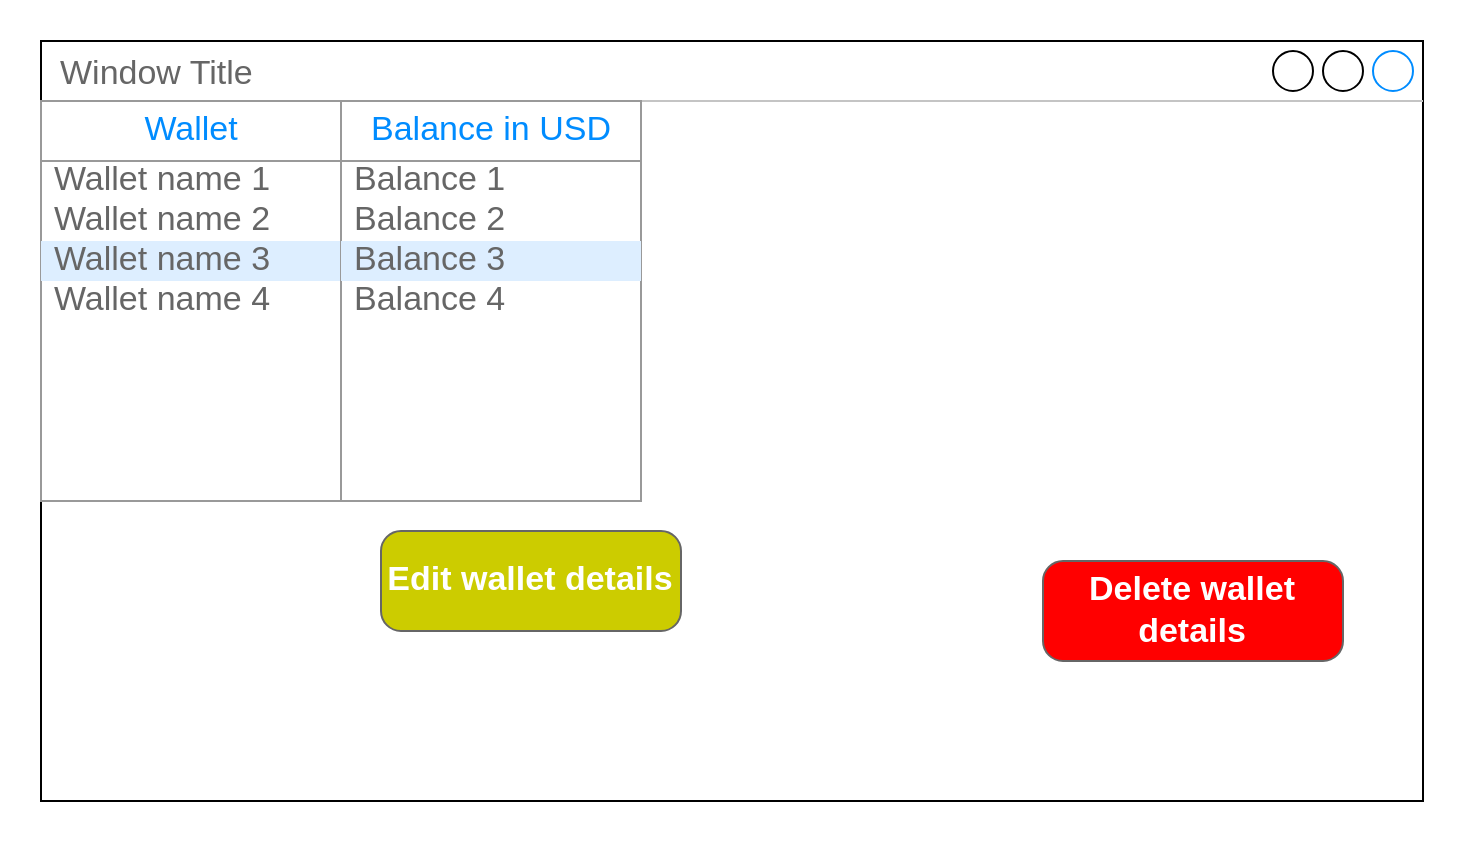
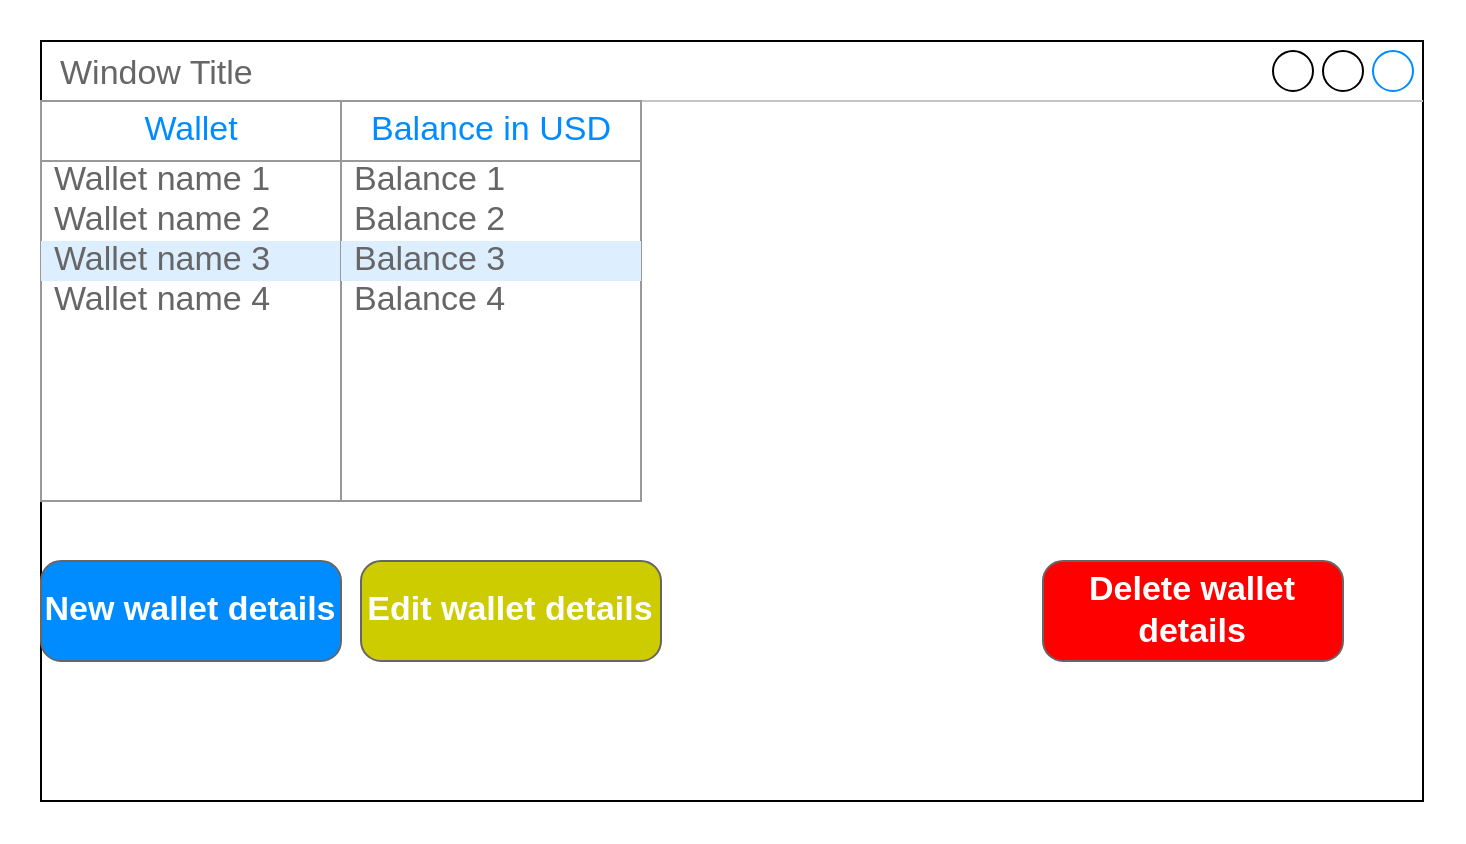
node "Edit wallet details": moved (531, 581) -> (511, 611)
node "New wallet details": added
